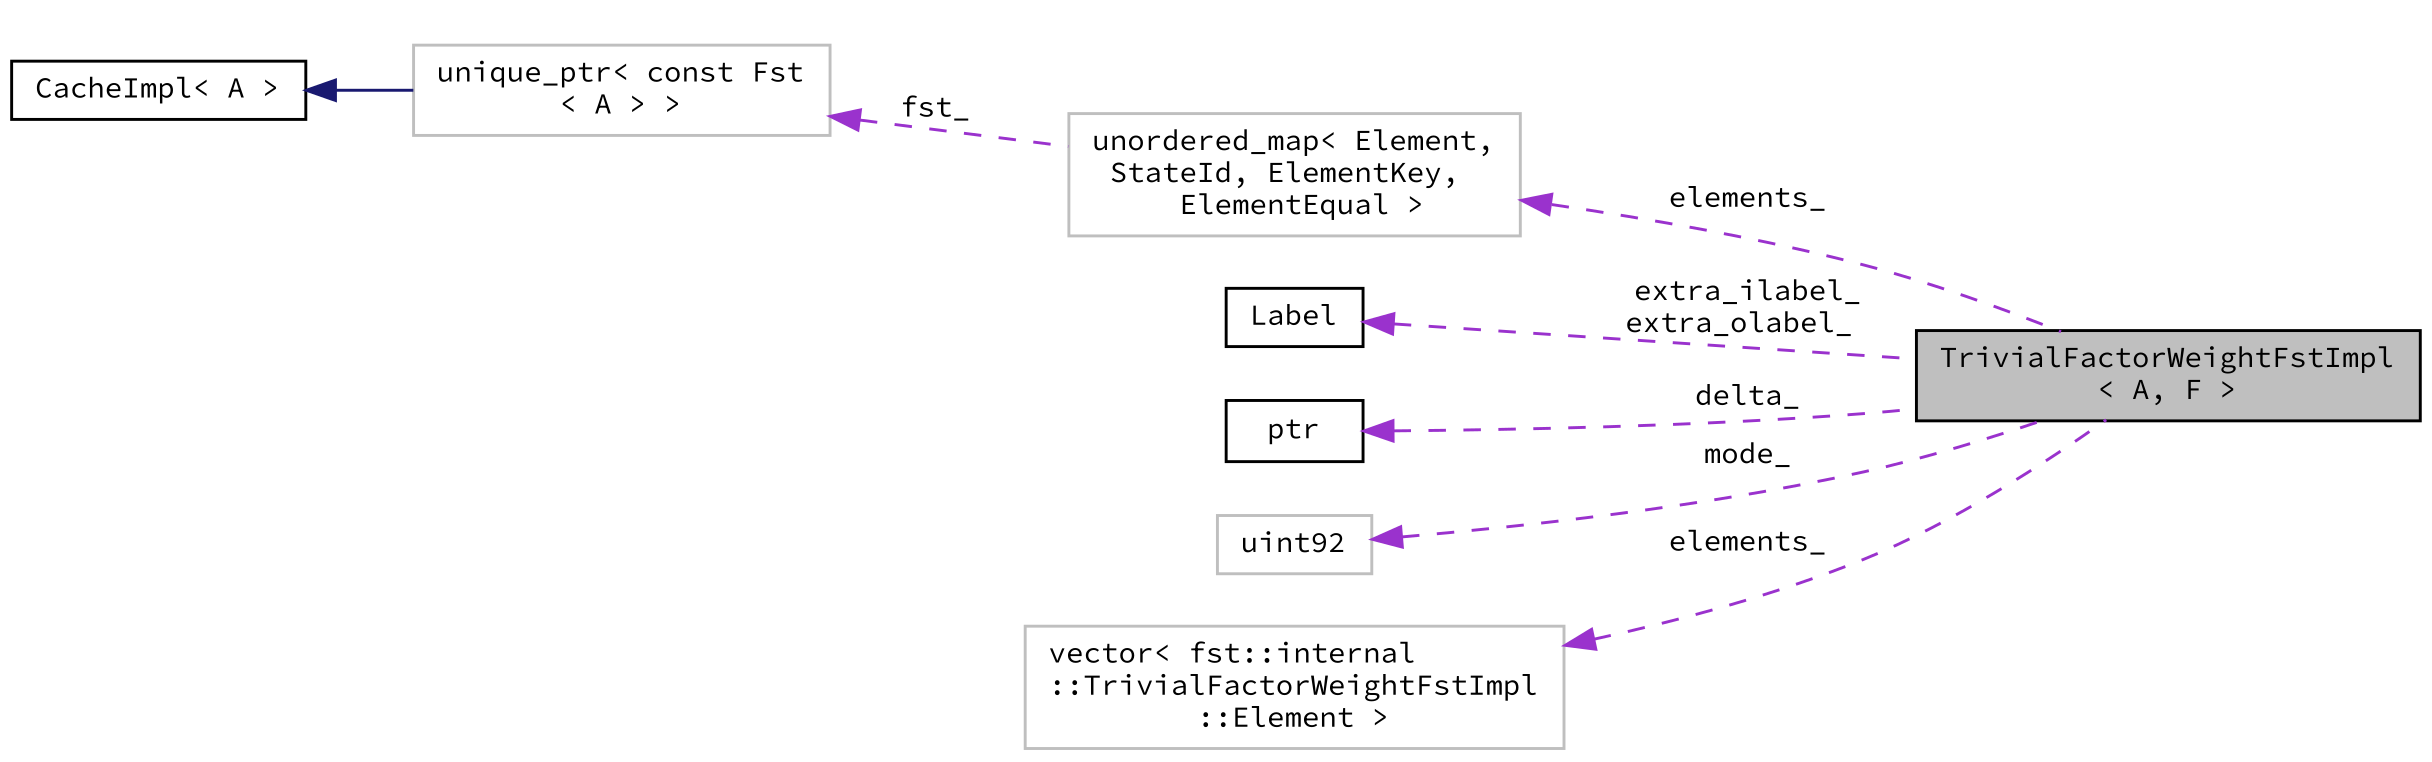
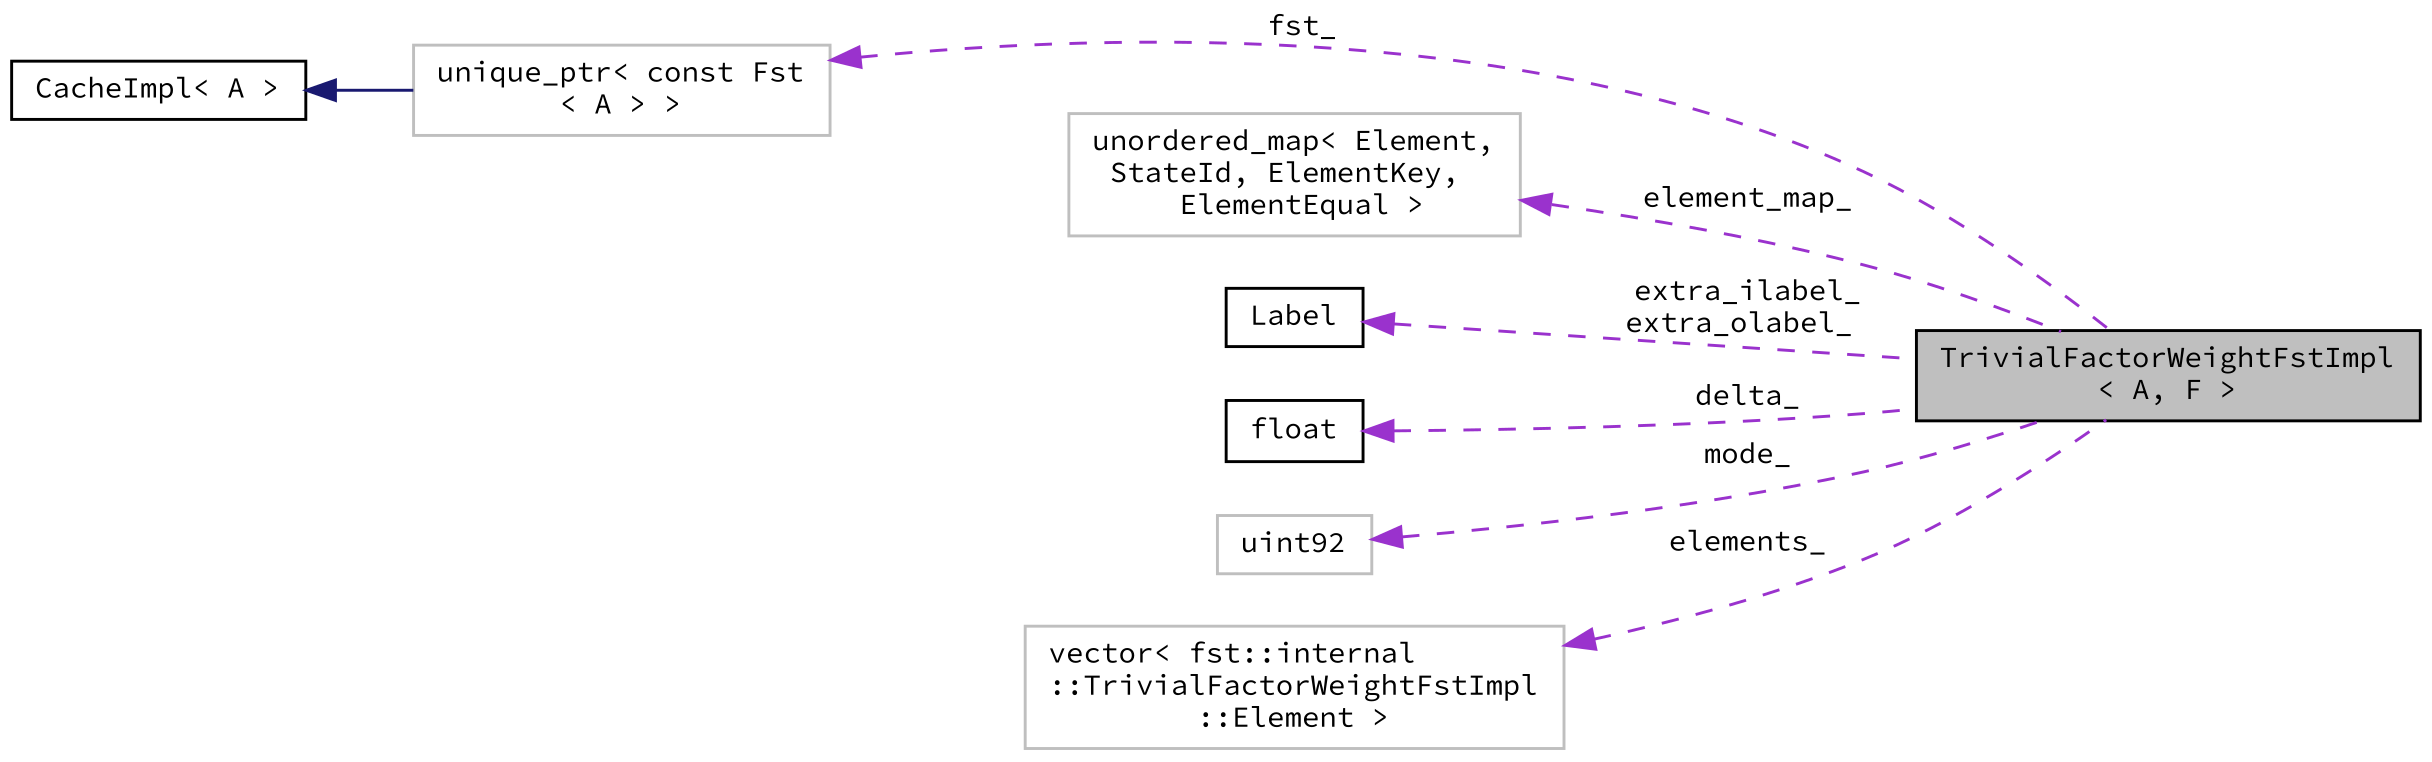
edge "unordered_map< Element, StateId, ElementKey, ElementEqual >" -> "unique_ptr< const Fst < A > >": now "TrivialFactorWeightFstImpl < A, F >" -> "unique_ptr< const Fst < A > >"
edge "TrivialFactorWeightFstImpl < A, F >" -> "unordered_map< Element, StateId, ElementKey, ElementEqual >": label " elements_" -> " element_map_"
node "ptr": label "ptr" -> "float"
